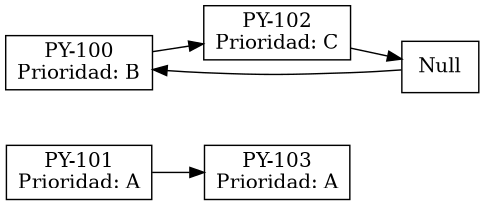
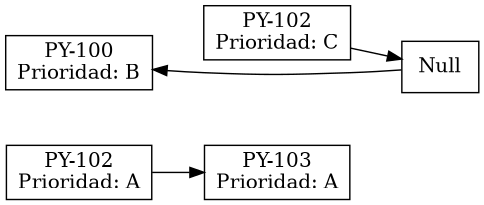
edge "PY-100 Prioridad: B" -> "PY-102 Prioridad: C": removed
node "PY-101 Prioridad: A": label "PY-101 Prioridad: A" -> "PY-102 Prioridad: A"
